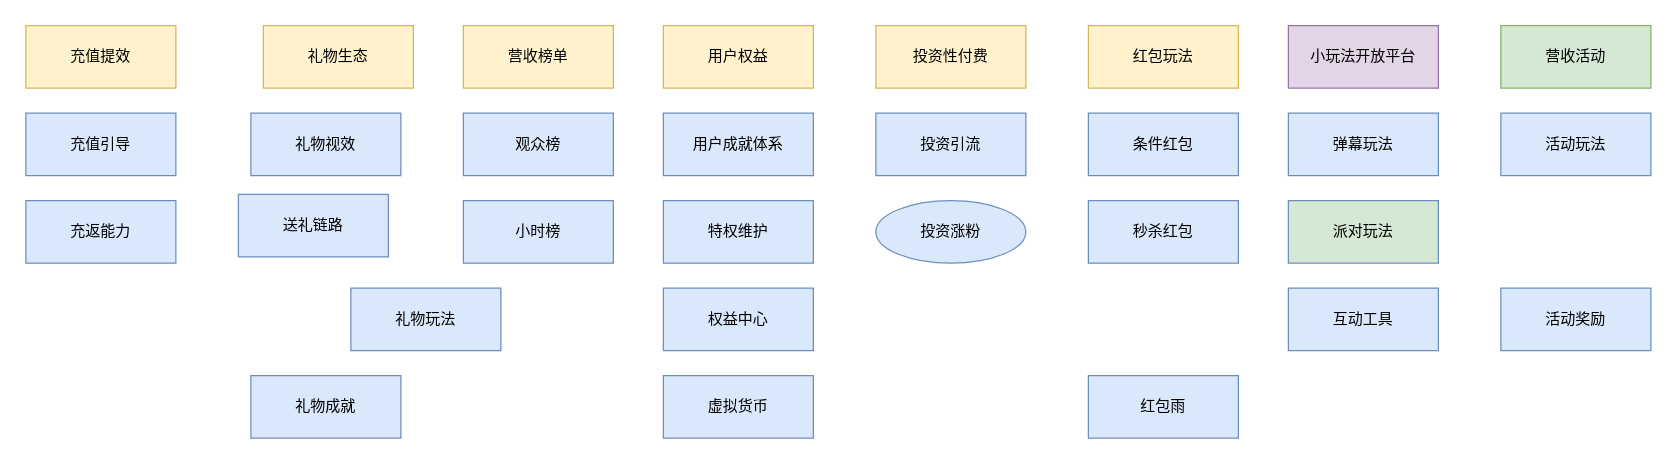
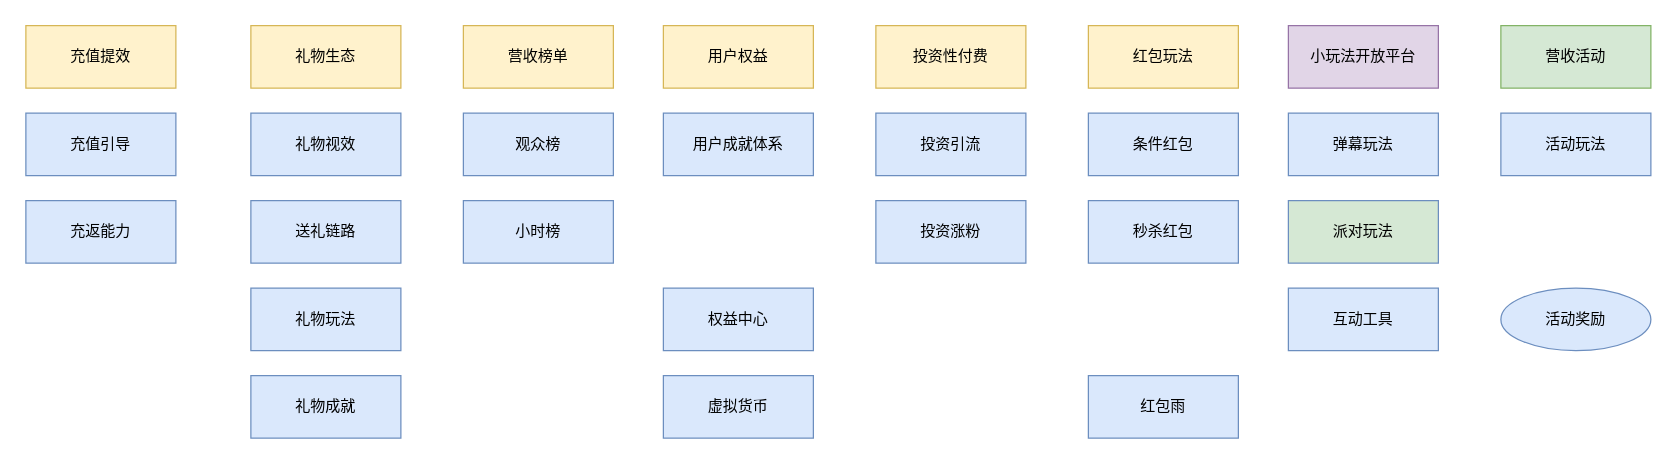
node "礼物生态": moved (338, 57) -> (326, 57)
node "送礼链路": moved (313, 226) -> (326, 232)
node "特权维护": removed
node "投资涨粉": shape ellipse -> rectangle
node "礼物玩法": moved (426, 319) -> (326, 319)
node "活动奖励": shape rectangle -> ellipse
